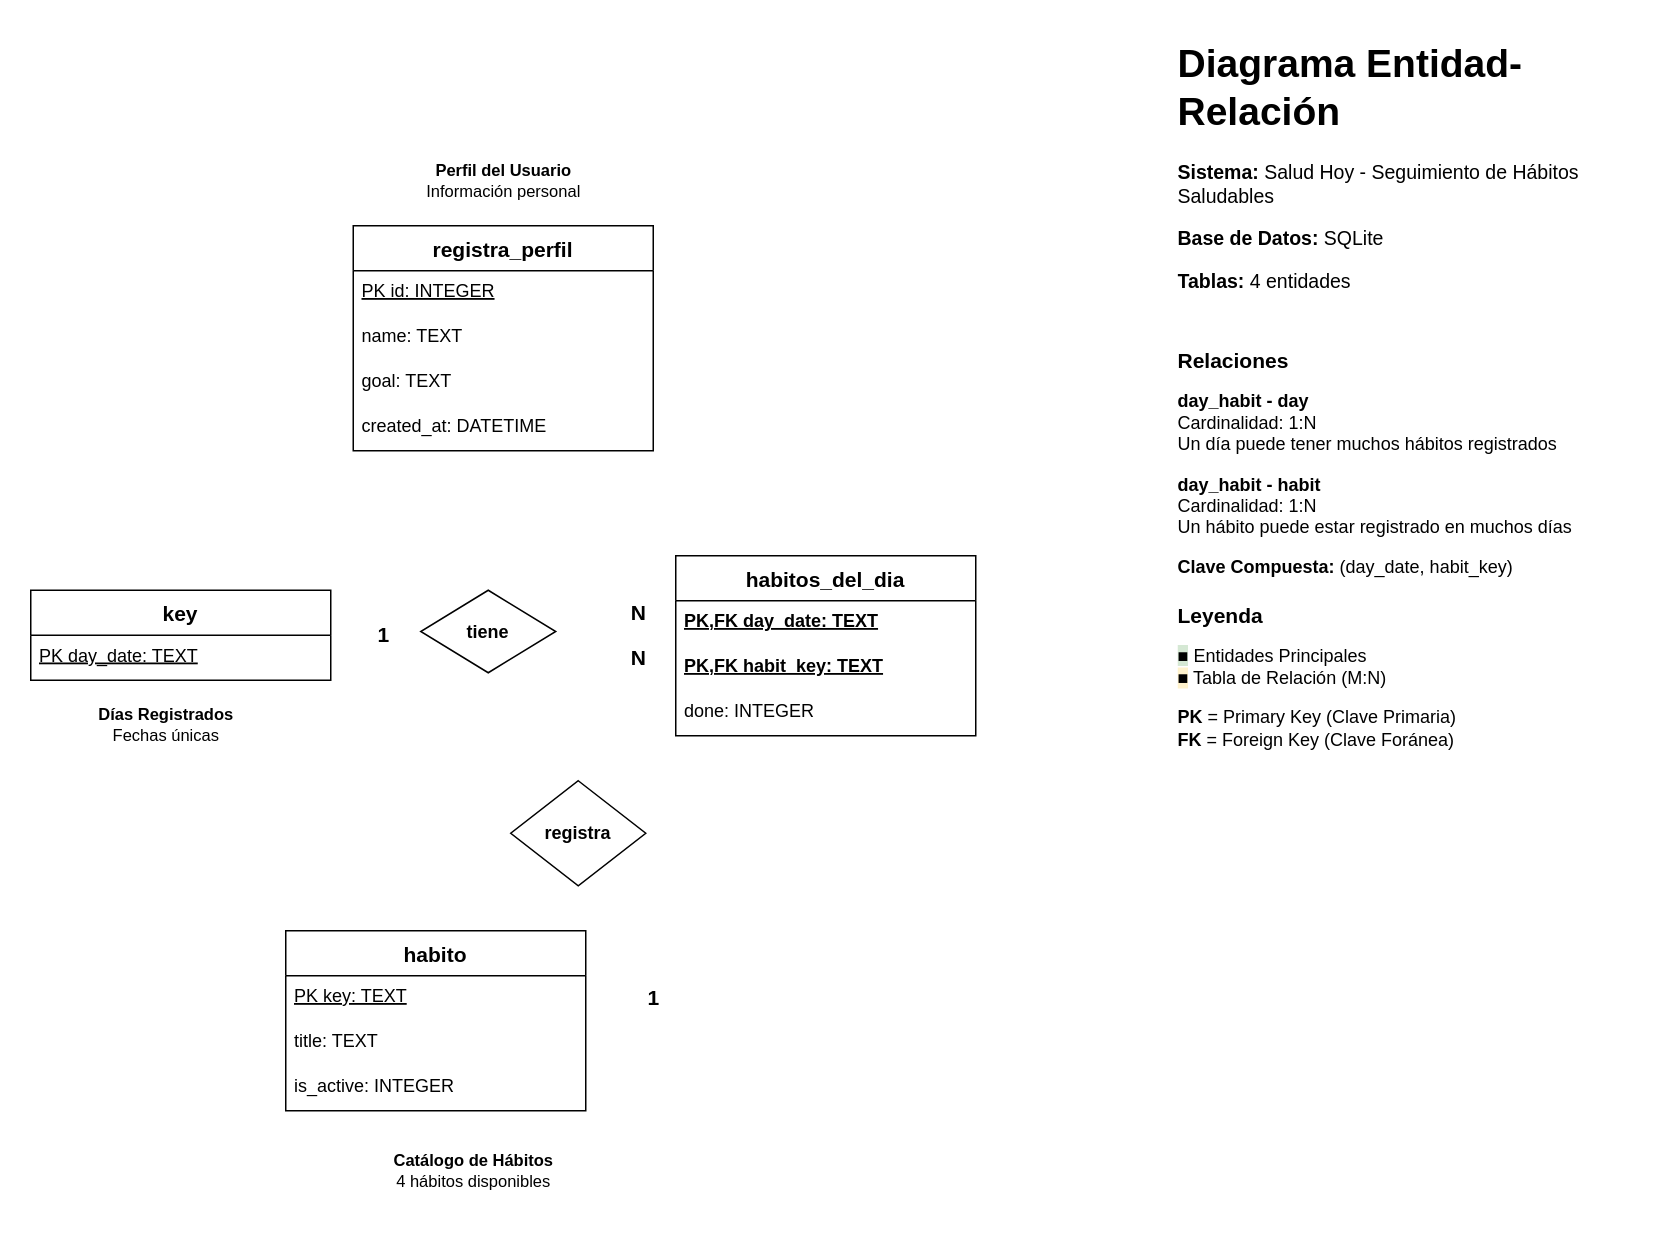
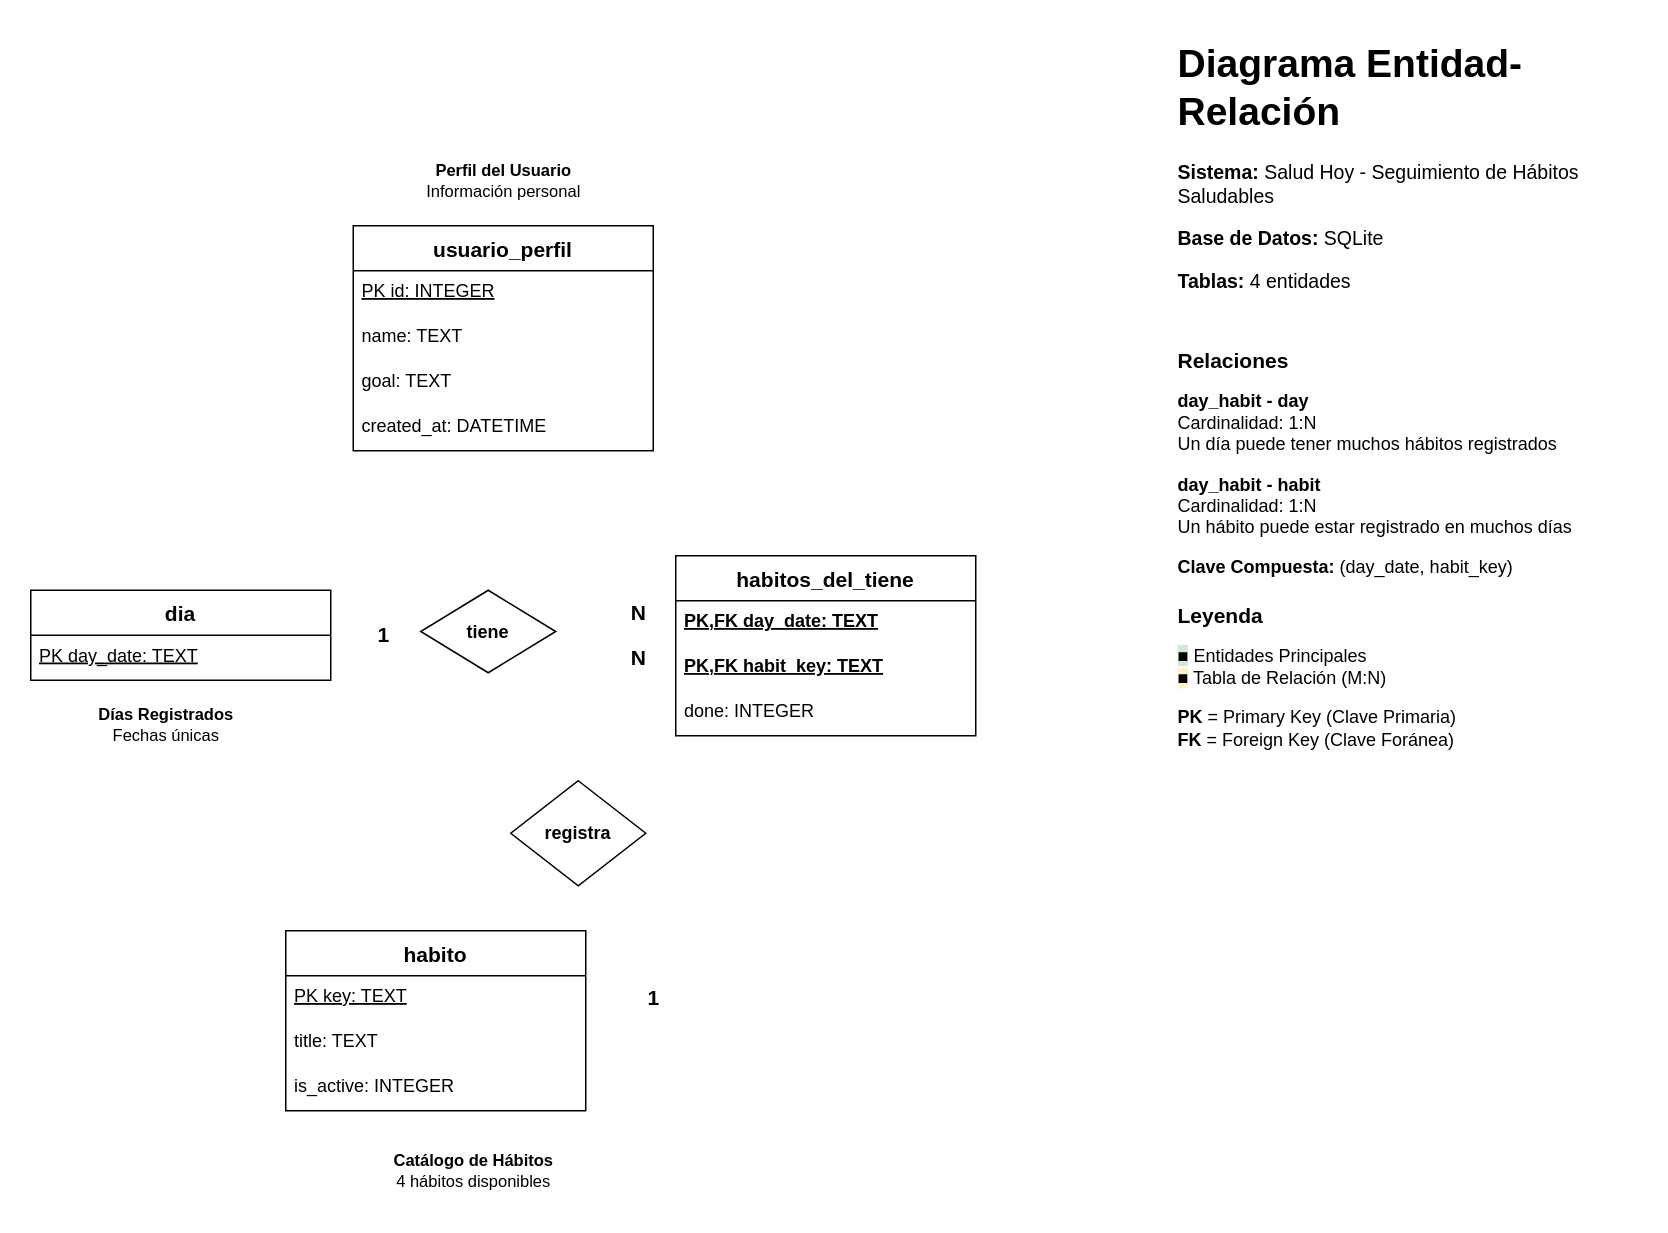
node "registra_perfil": label "registra_perfil" -> "usuario_perfil"
node "habitos_del_dia": label "habitos_del_dia" -> "habitos_del_tiene"
node "key": label "key" -> "dia"
